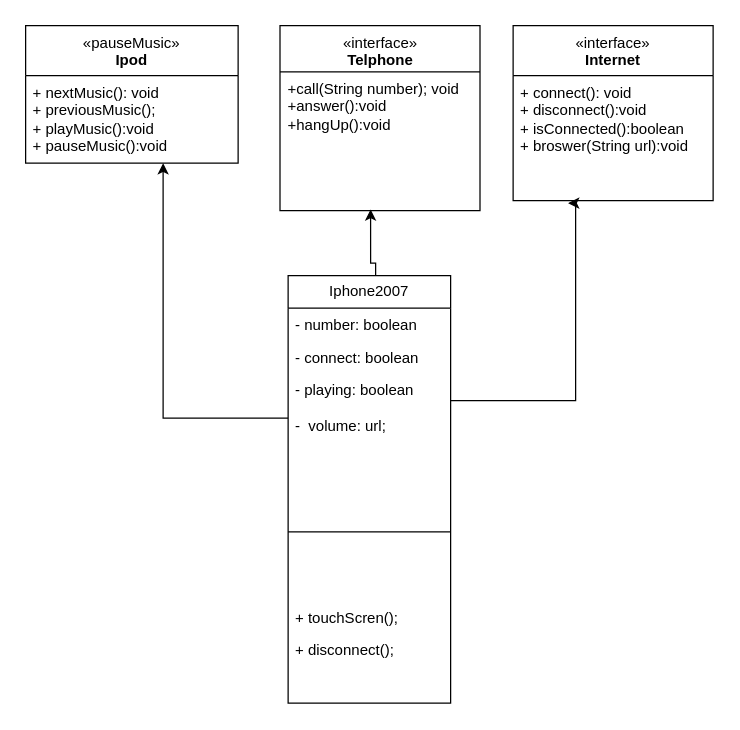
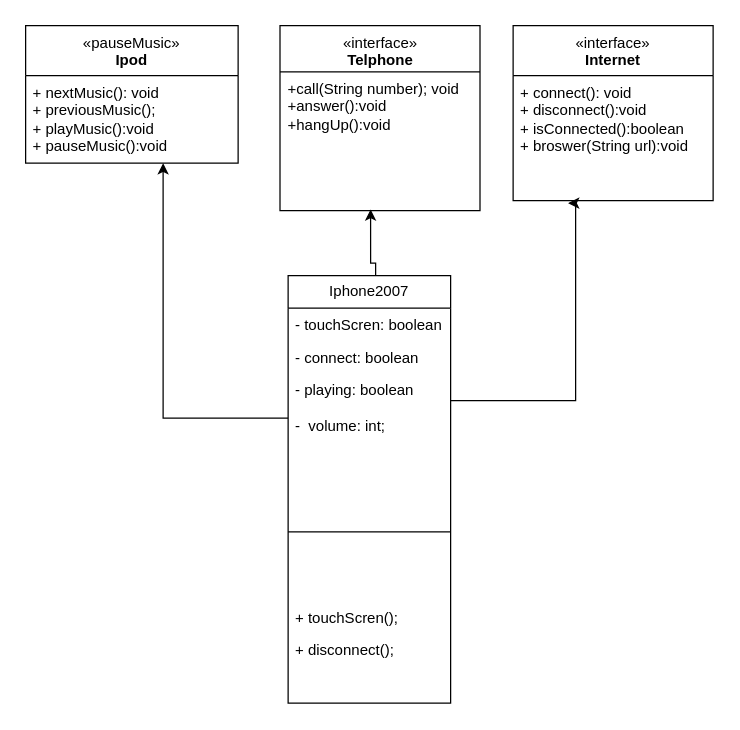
node "- number: boolean": label "- number: boolean" -> "- touchScren: boolean"
node "- playing: boolean - volume: url;": label "- playing: boolean - volume: url;" -> "- playing: boolean - volume: int;"
